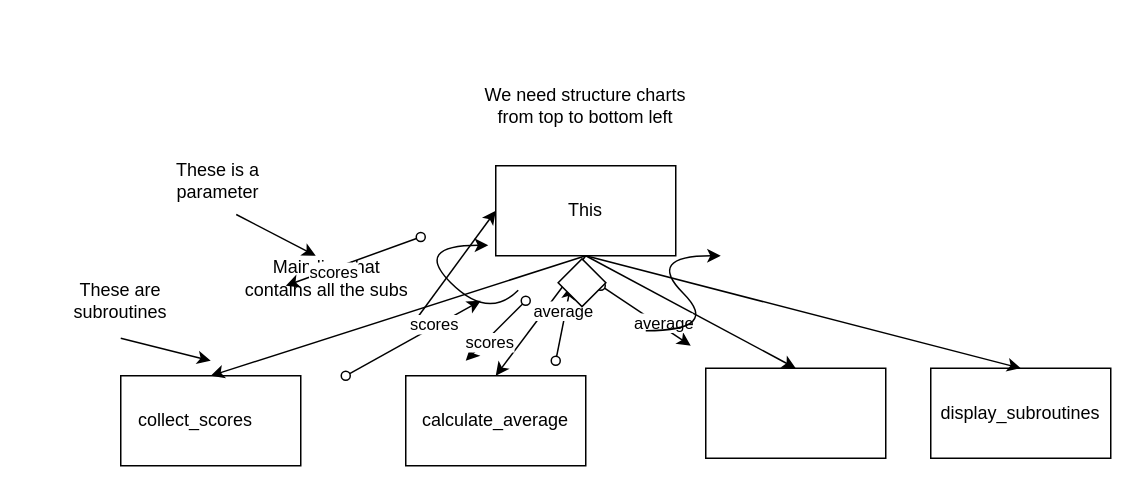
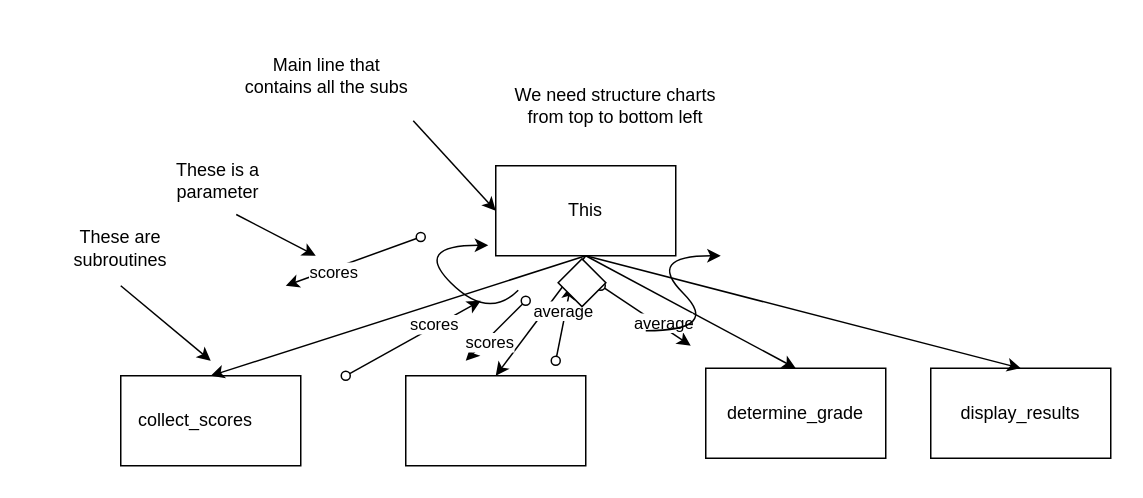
node "We need structure charts from top to bottom left": moved (586, 106) -> (616, 106)
node "Main line that contains all the subs": moved (327, 278) -> (327, 76)
node "These are subroutines": moved (121, 301) -> (121, 248)
node "determine_grade": added
node "display_subroutines": label "display_subroutines" -> "display_results"
node "calculate_average": removed
